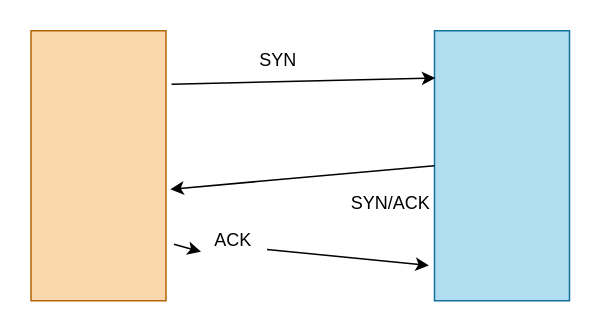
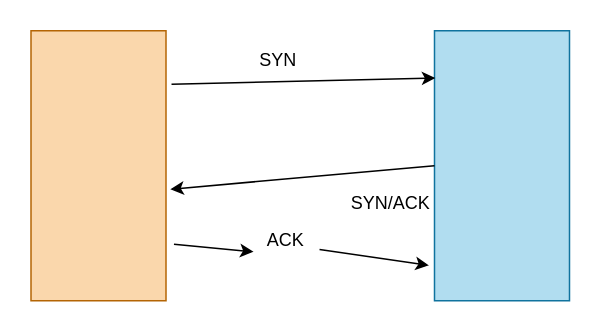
node "ACK": moved (233, 241) -> (286, 241)
